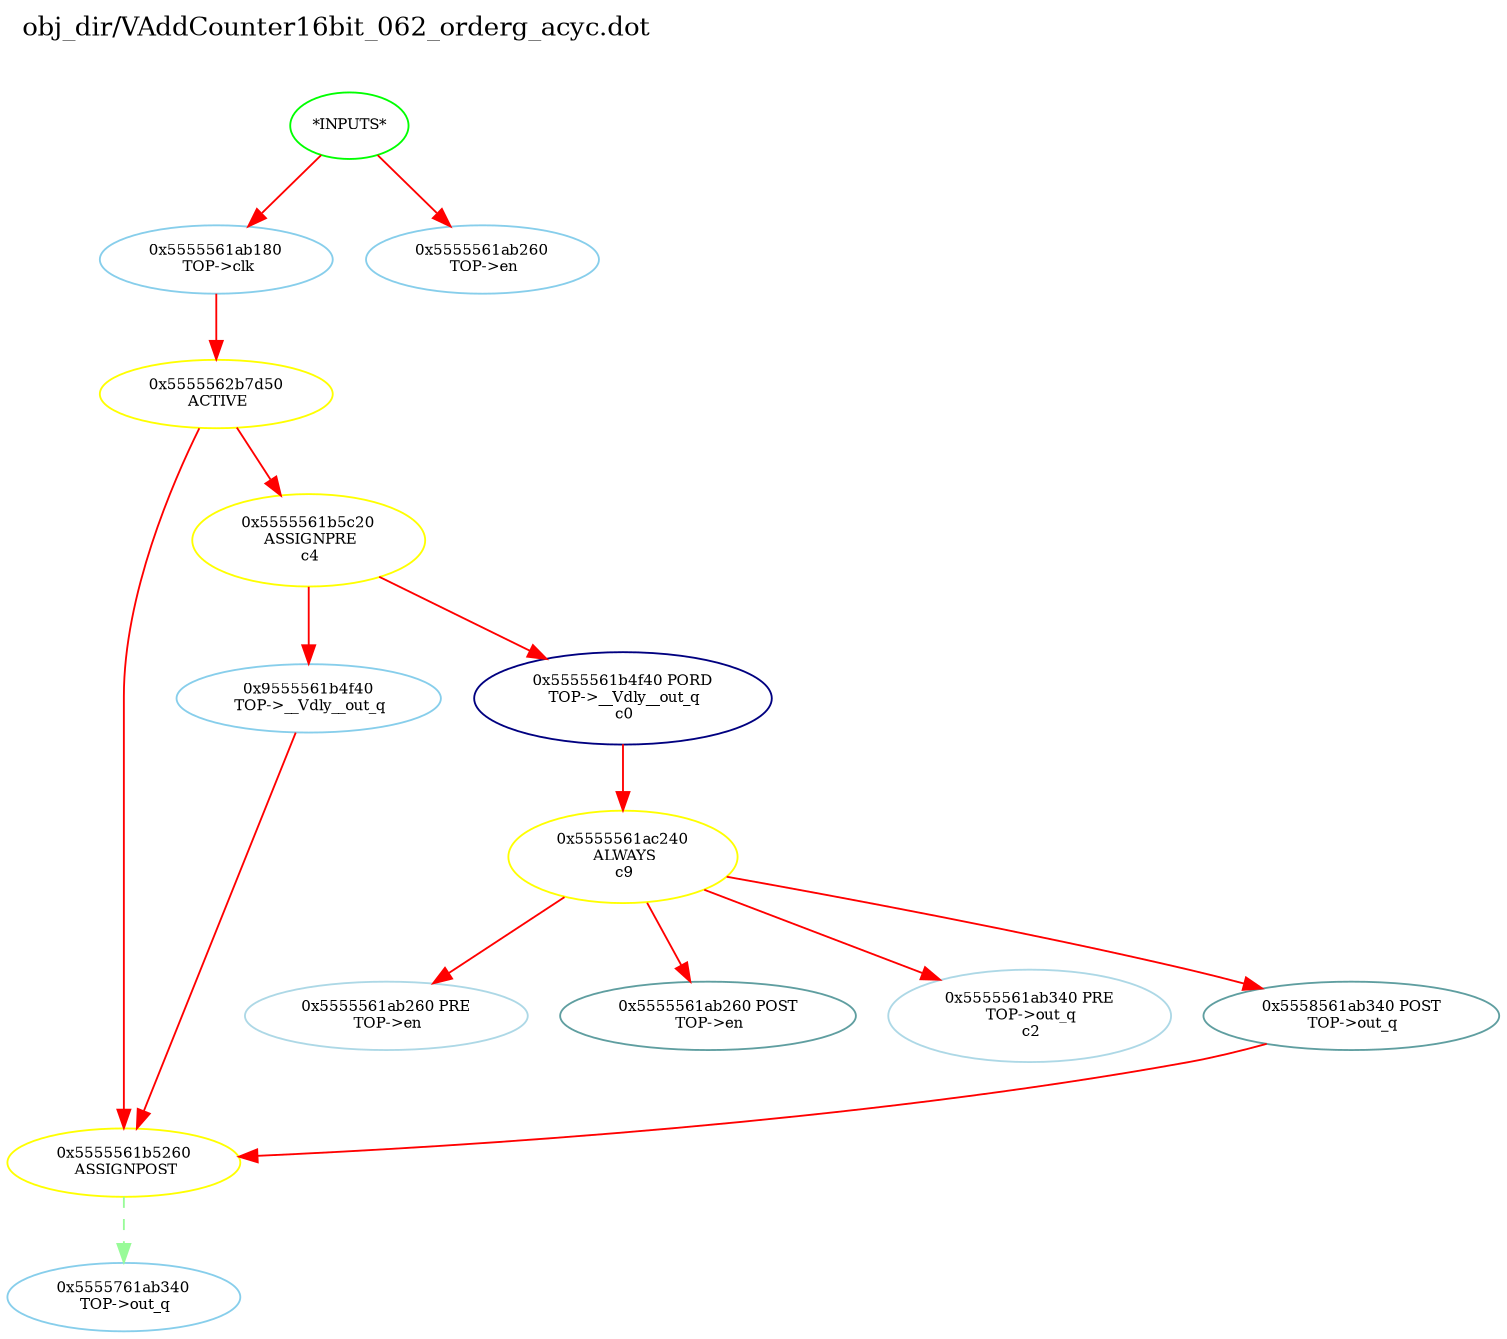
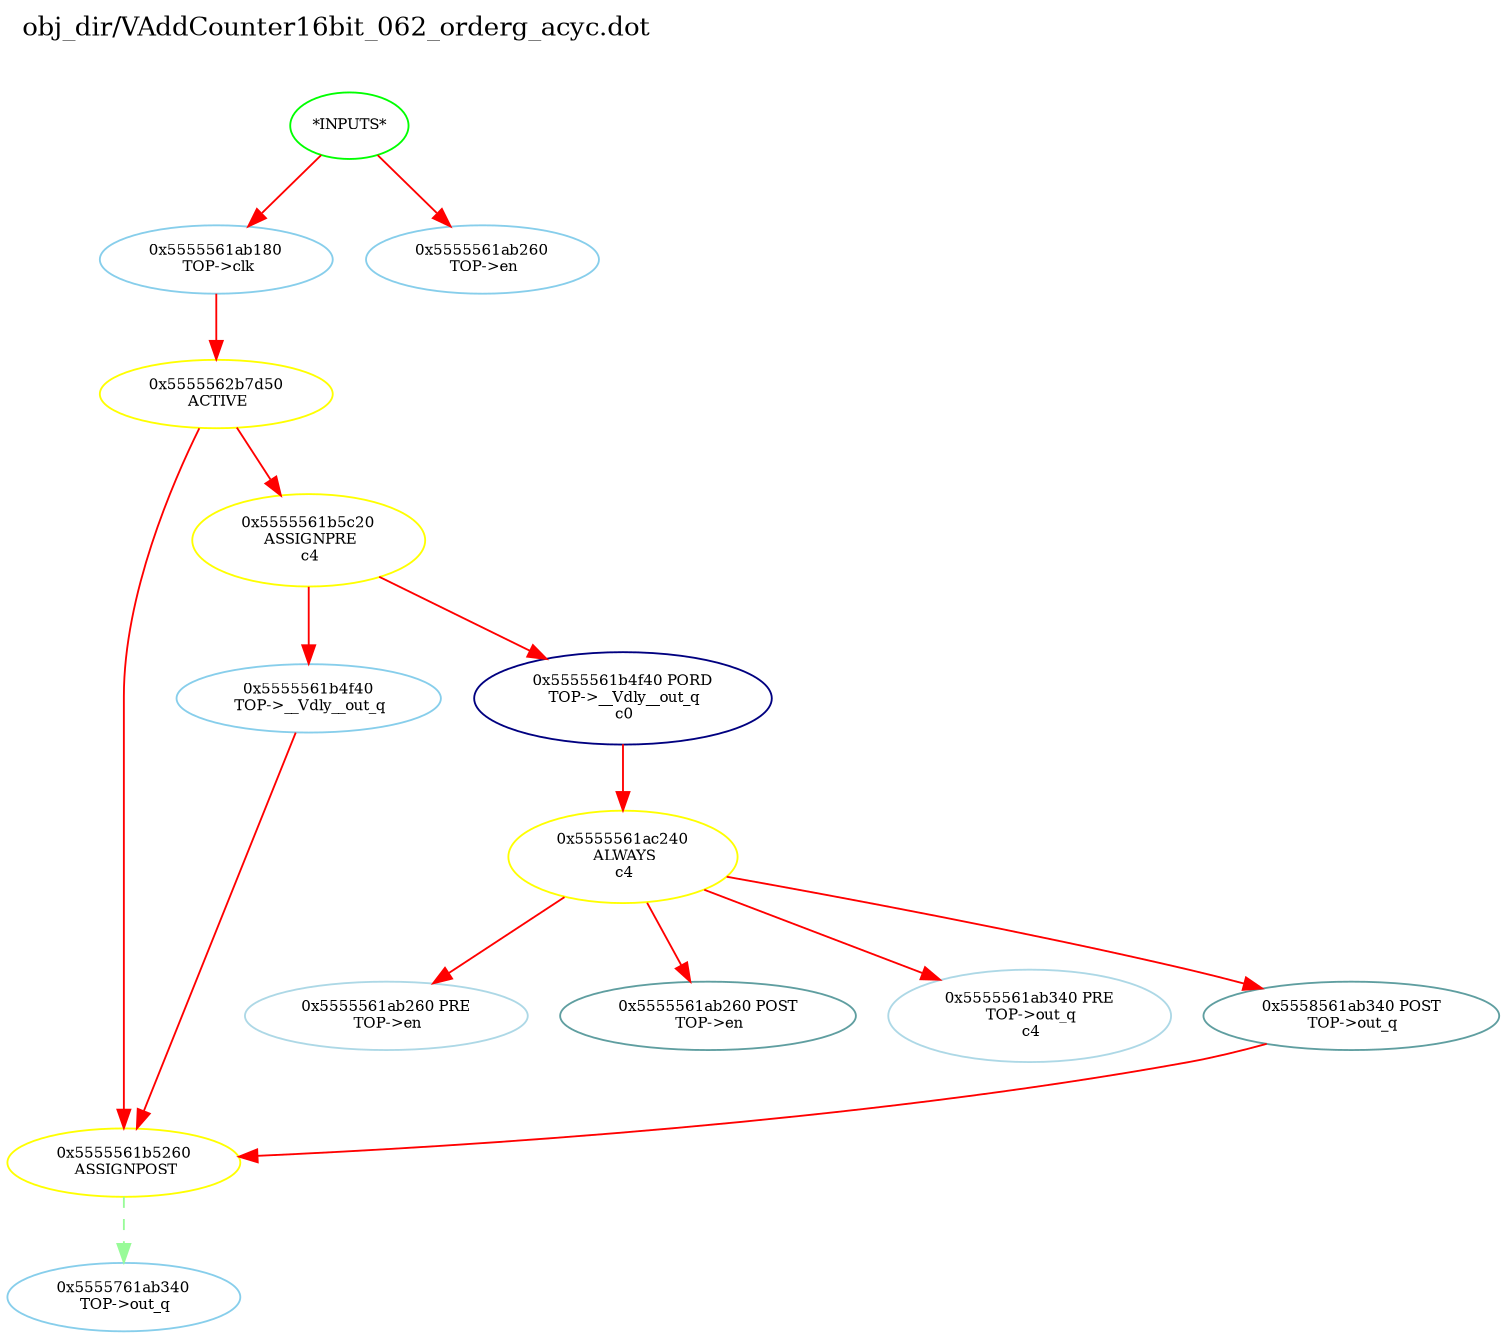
node "0x9555561b4f40 TOP->__Vdly__out_q": label "0x9555561b4f40 TOP->__Vdly__out_q" -> "0x5555561b4f40 TOP->__Vdly__out_q"
node "0x5555561ac240 ALWAYS c9": label "0x5555561ac240 ALWAYS c9" -> "0x5555561ac240 ALWAYS c4"
node "0x5555561ab340 PRE TOP->out_q c2": label "0x5555561ab340 PRE TOP->out_q c2" -> "0x5555561ab340 PRE TOP->out_q c4"
